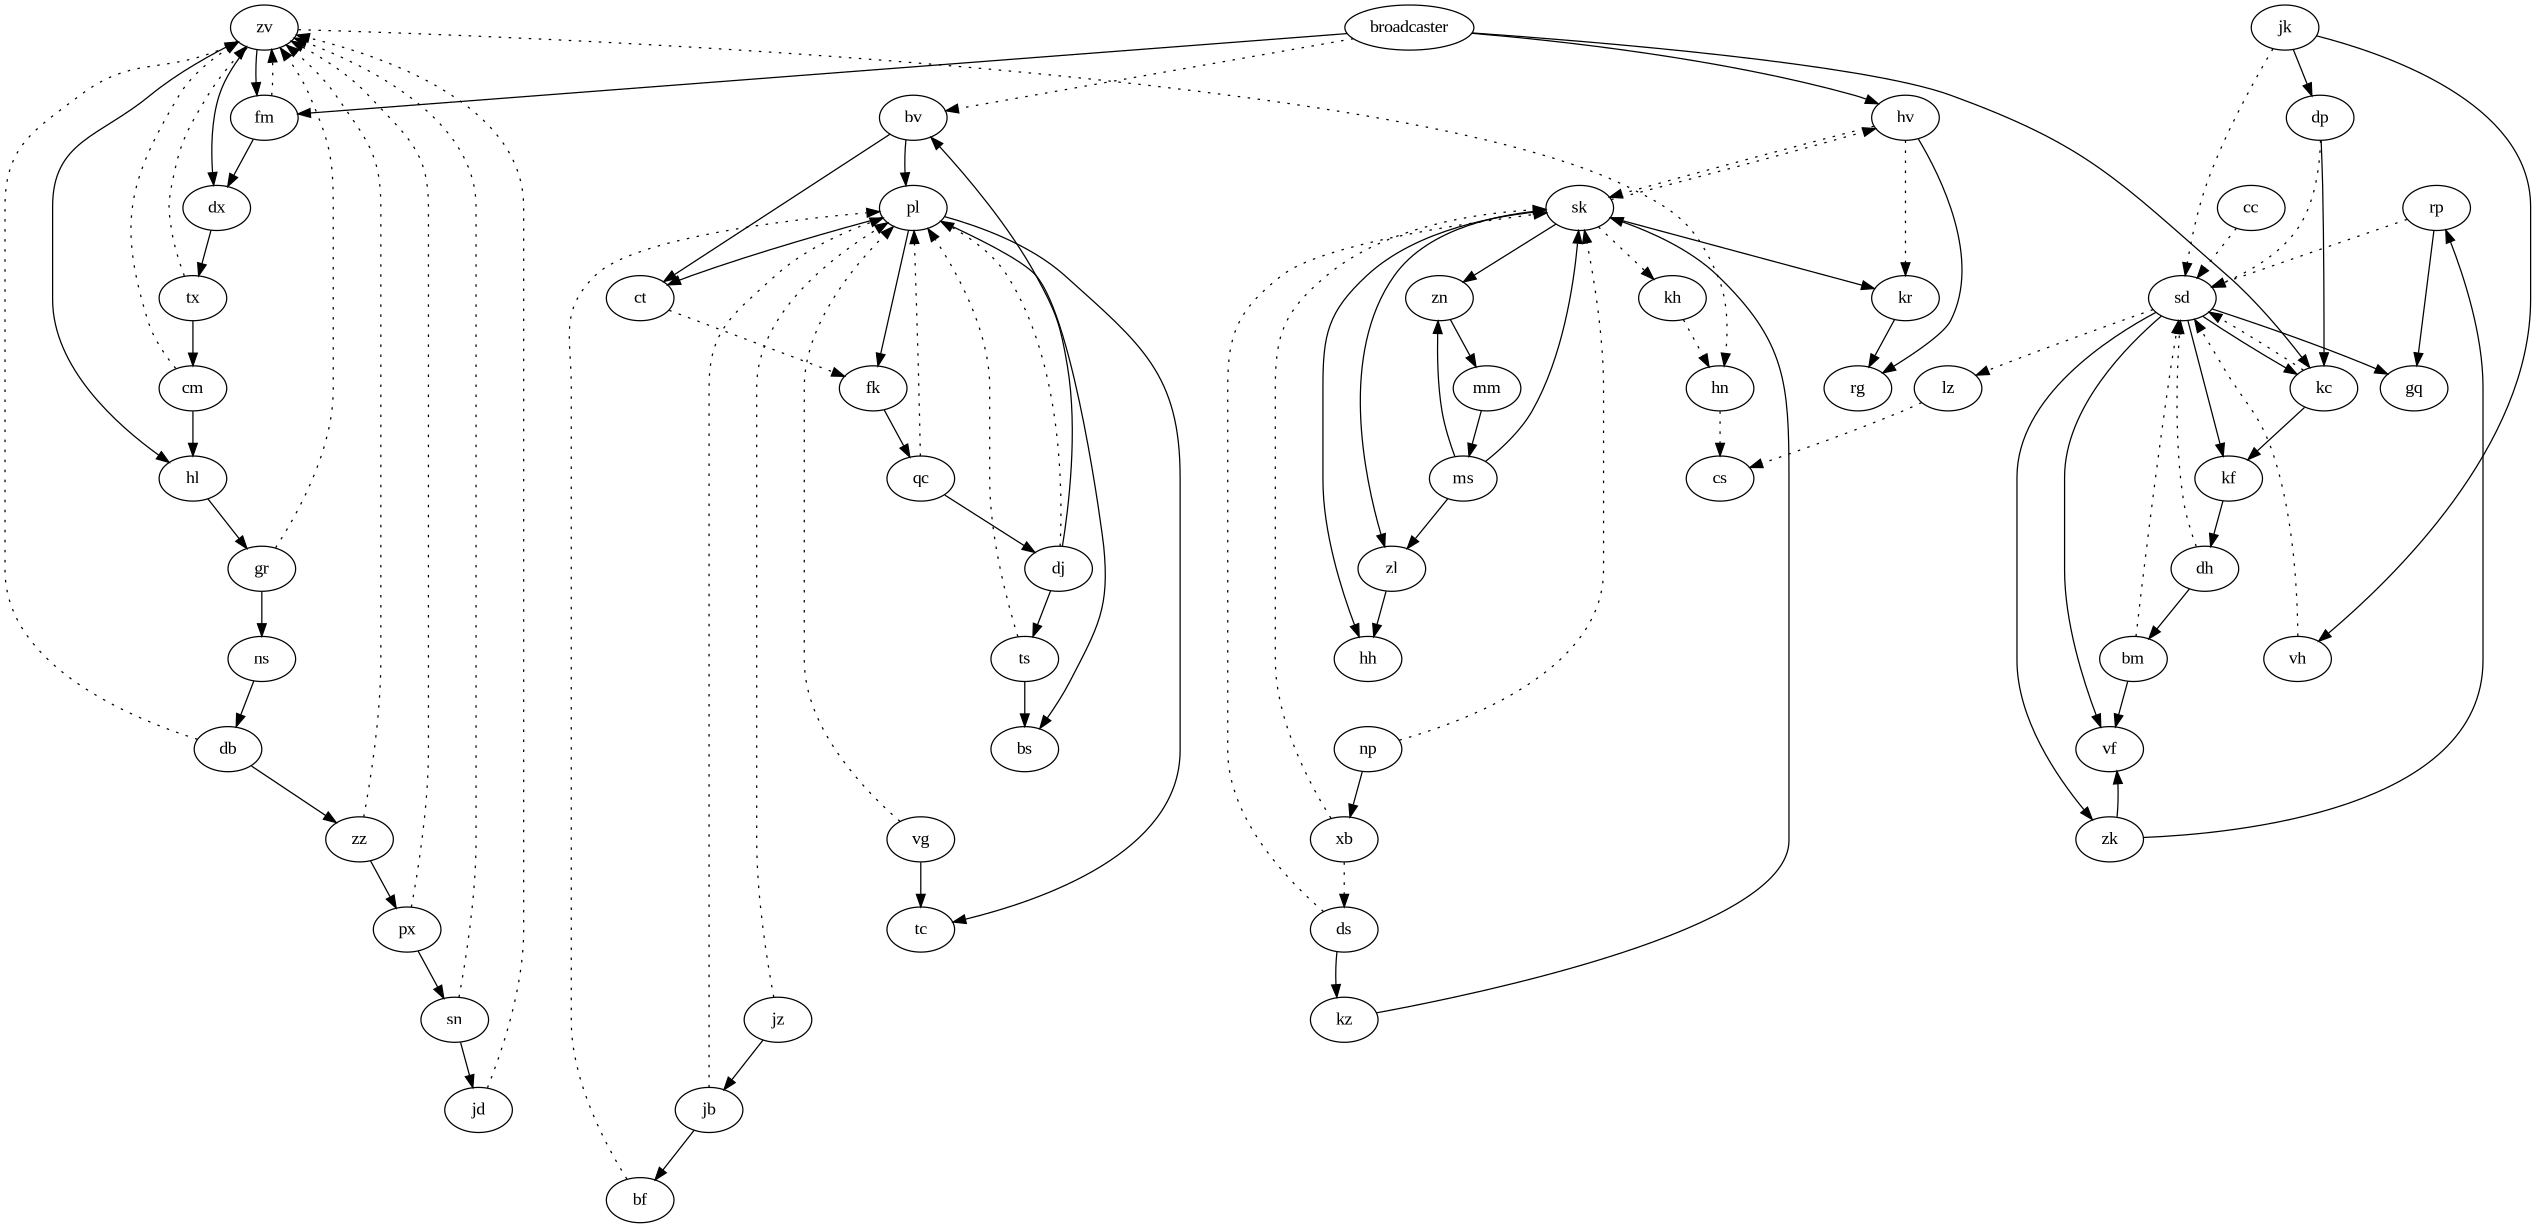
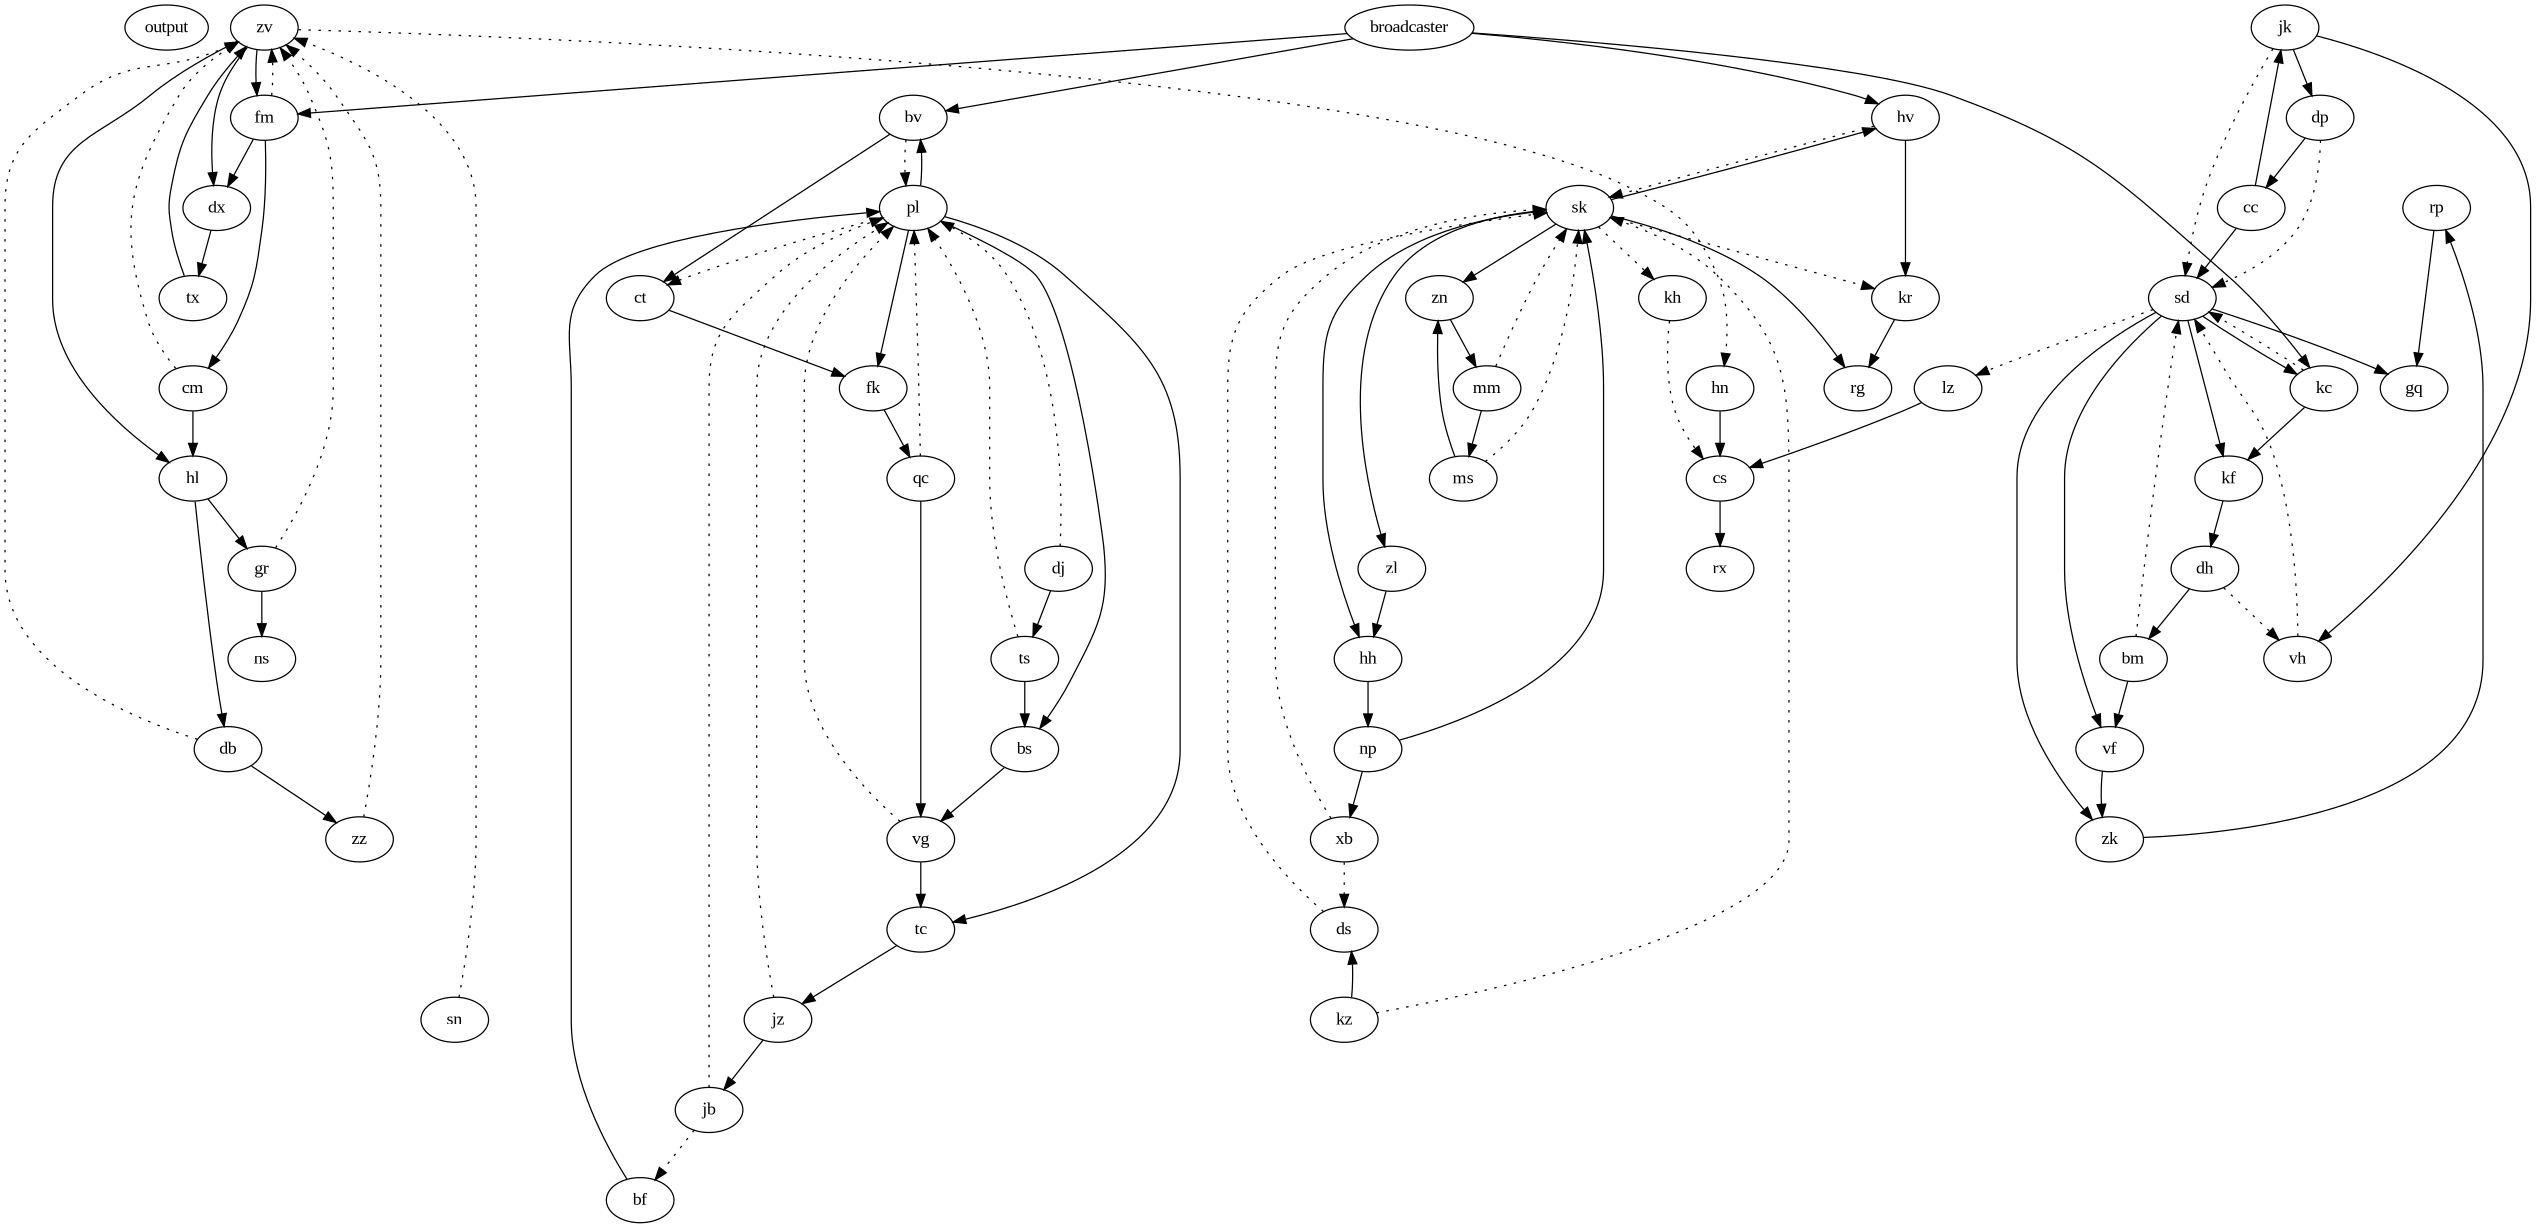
node "output": added
edge "broadcaster" -> "bv": style dotted -> solid
edge "cc" -> "jk": added
edge "bv" -> "pl": style solid -> dotted
edge "tx" -> "zv": style dotted -> solid
edge "sk" -> "hv": style dotted -> solid
edge "hv" -> "kr": style dotted -> solid
edge "dp" -> "kc": now "dp" -> "cc"
edge "pl" -> "ct": style solid -> dotted
edge "cc" -> "sd": style dotted -> solid
edge "sk" -> "kr": style solid -> dotted
edge "rp" -> "sd": removed
edge "hv" -> "rg": now "sk" -> "rg"
edge "mm" -> "sk": added
edge "tx" -> "cm": now "fm" -> "cm"
edge "kh" -> "hn": now "kh" -> "cs"
edge "ct" -> "fk": style dotted -> solid
edge "ms" -> "sk": style solid -> dotted
edge "dj" -> "bv": now "pl" -> "bv"
edge "hn" -> "cs": style dotted -> solid
edge "lz" -> "cs": style dotted -> solid
edge "dh" -> "sd": now "dh" -> "vh"
edge "ms" -> "zl": removed
edge "qc" -> "dj": now "qc" -> "vg"
edge "np" -> "sk": style dotted -> solid
node "rx": added
edge "bf" -> "pl": style dotted -> solid
edge "ns" -> "db": now "hl" -> "db"
edge "hh" -> "np": added
edge "kz" -> "sk": style solid -> dotted
edge "bs" -> "vg": added
edge "zk" -> "vf": reversed
node "px": removed
edge "ds" -> "kz": reversed
edge "tc" -> "jz": added
node "jd": removed
edge "jb" -> "bf": style solid -> dotted
